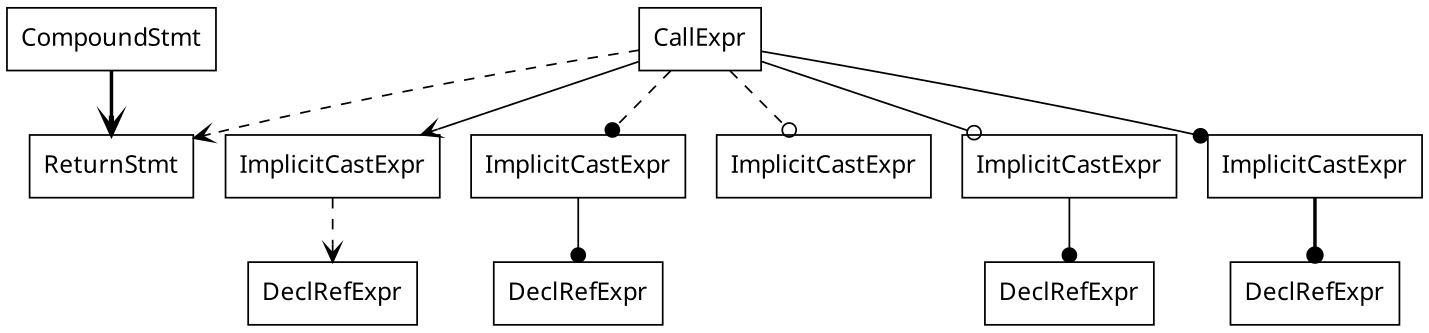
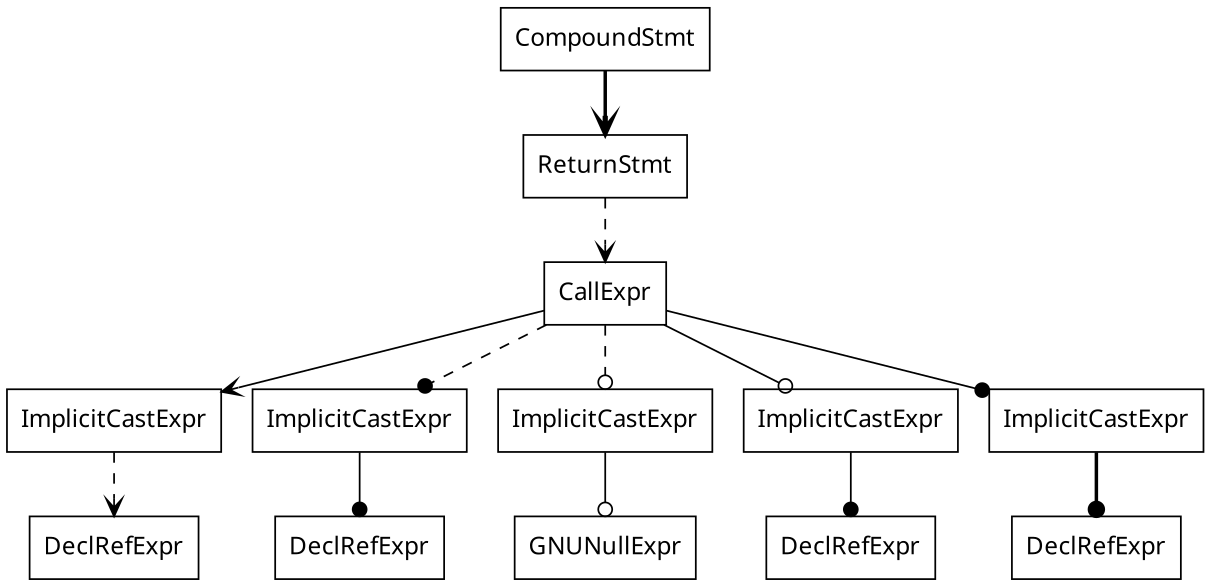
edge "CallExpr" -> "ReturnStmt": reversed
node "GNUNullExpr": added
